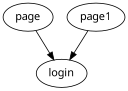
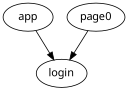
node "page": label "page" -> "app"
node "page1": label "page1" -> "page0"
